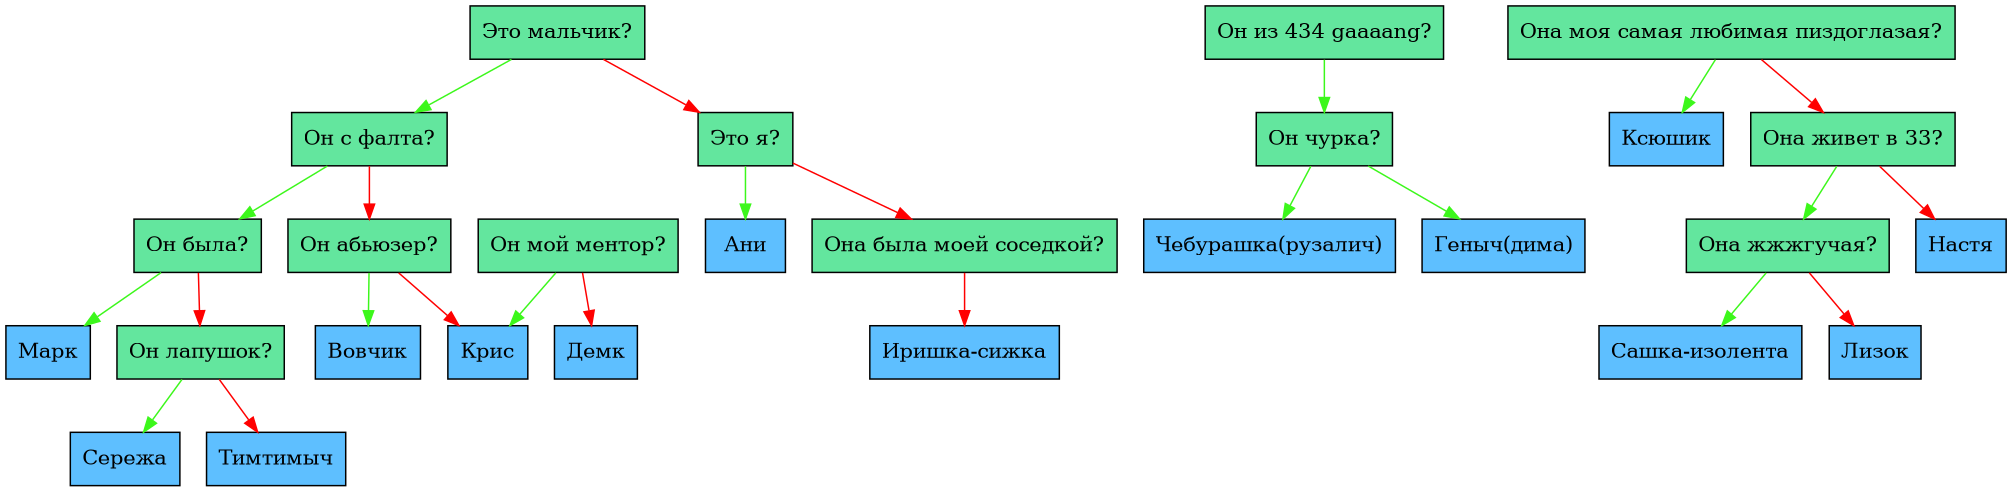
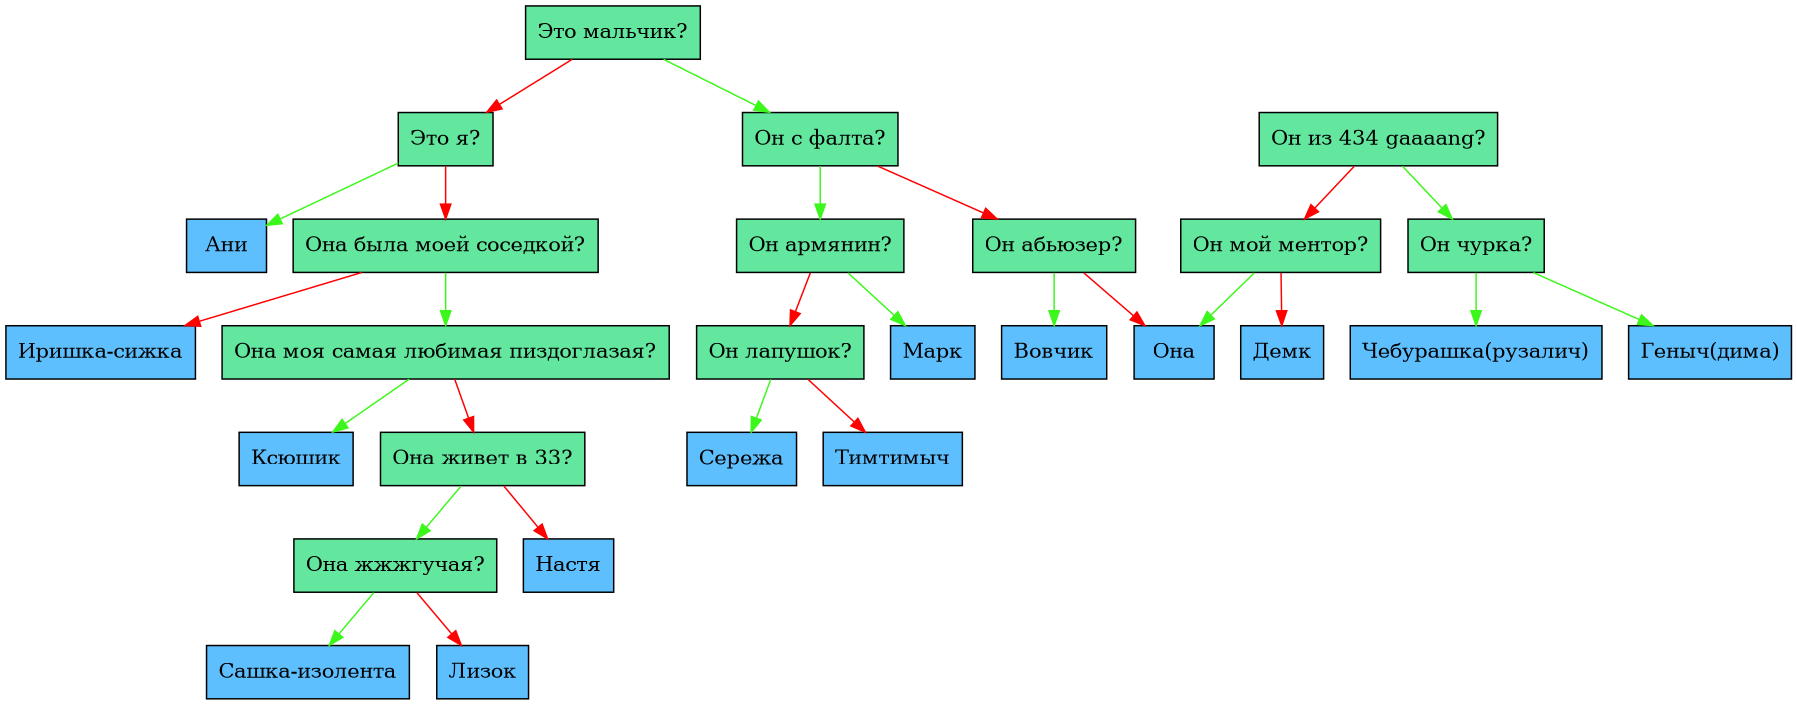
edge "Он из 434 gaaaang?" -> "Он мой ментор?": added
node "Он была?": label "Он была?" -> "Он армянин?"
edge "Она была моей соседкой?" -> "Она моя самая любимая пиздоглазая?": added
node "Крис": label "Крис" -> "Она"
